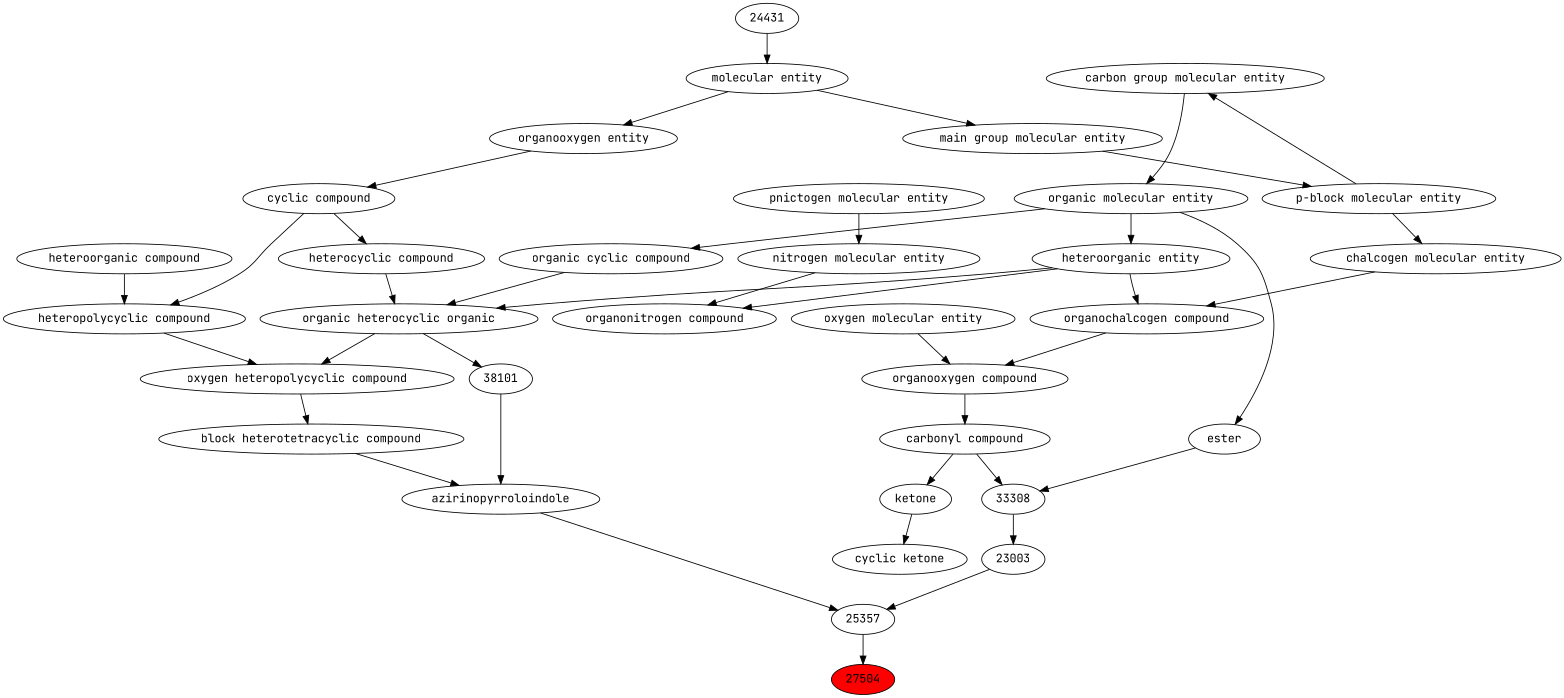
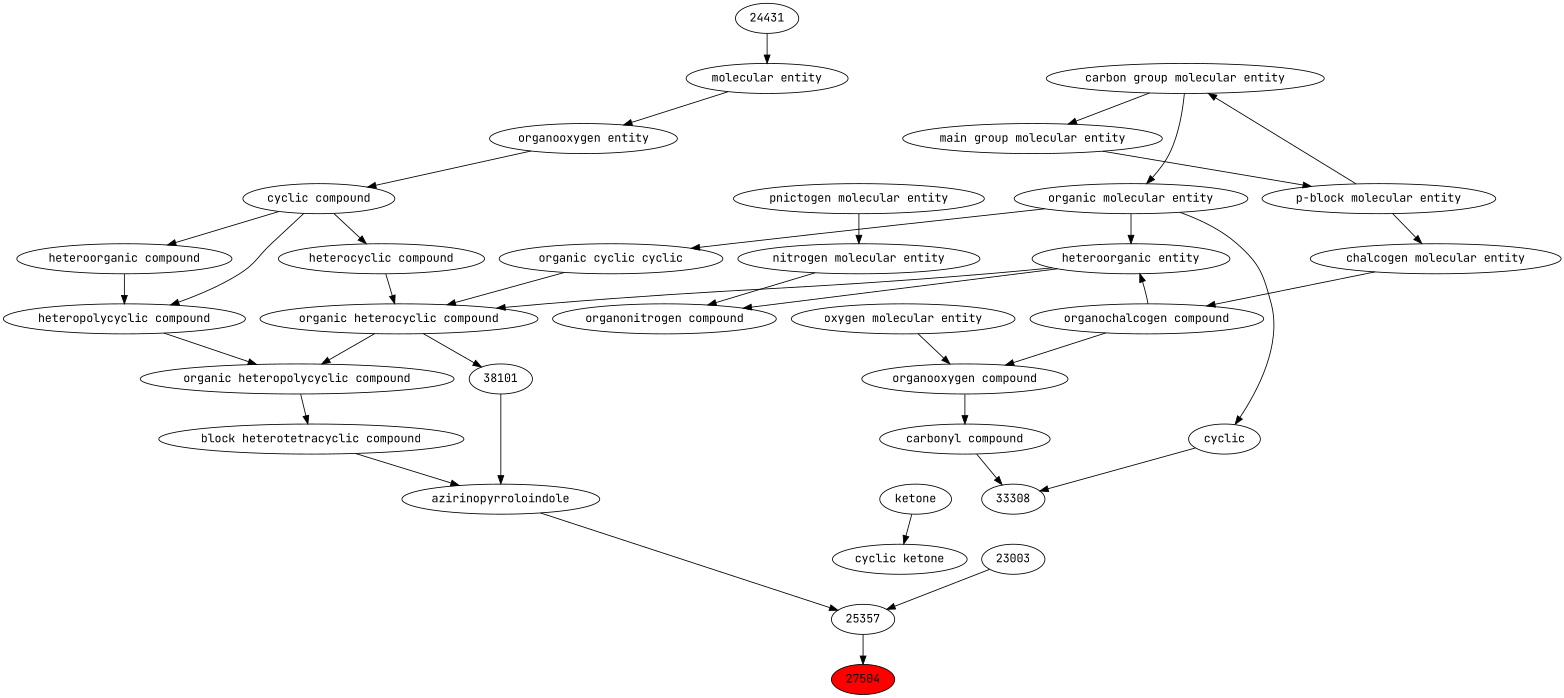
edge "molecular entity" -> "main group molecular entity": now "carbon group molecular entity" -> "main group molecular entity"
edge "cyclic compound" -> "heteroorganic compound": added
node "organic cyclic compound": label "organic cyclic compound" -> "organic cyclic cyclic"
edge "heteroorganic entity" -> "organochalcogen compound": reversed
node "organic heterocyclic organic": label "organic heterocyclic organic" -> "organic heterocyclic compound"
node "oxygen heteropolycyclic compound": label "oxygen heteropolycyclic compound" -> "organic heteropolycyclic compound"
node "ester": label "ester" -> "cyclic"
edge "carbonyl compound" -> "ketone": removed
edge "33308" -> "23003": removed
